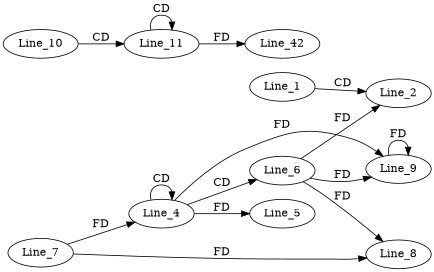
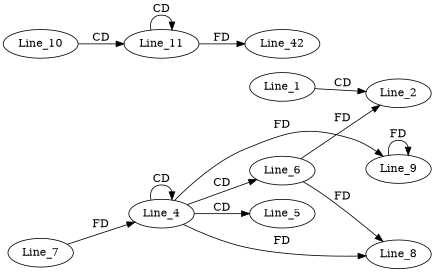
edge "Line_6" -> "Line_9": removed, label "FD"
edge "Line_4" -> "Line_5": label "FD" -> "CD"
edge "Line_7" -> "Line_8": now "Line_4" -> "Line_8"
